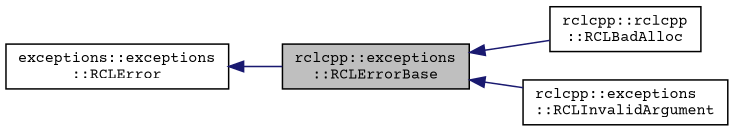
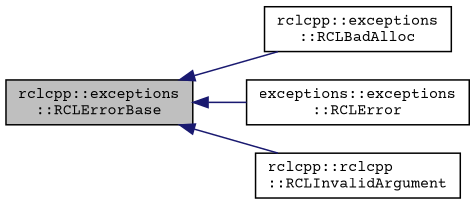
node "rclcpp::rclcpp ::RCLBadAlloc": label "rclcpp::rclcpp ::RCLBadAlloc" -> "rclcpp::exceptions ::RCLBadAlloc"
edge "rclcpp::exceptions ::RCLErrorBase" -> "exceptions::exceptions ::RCLError": reversed
node "rclcpp::exceptions ::RCLInvalidArgument": label "rclcpp::exceptions ::RCLInvalidArgument" -> "rclcpp::rclcpp ::RCLInvalidArgument"
